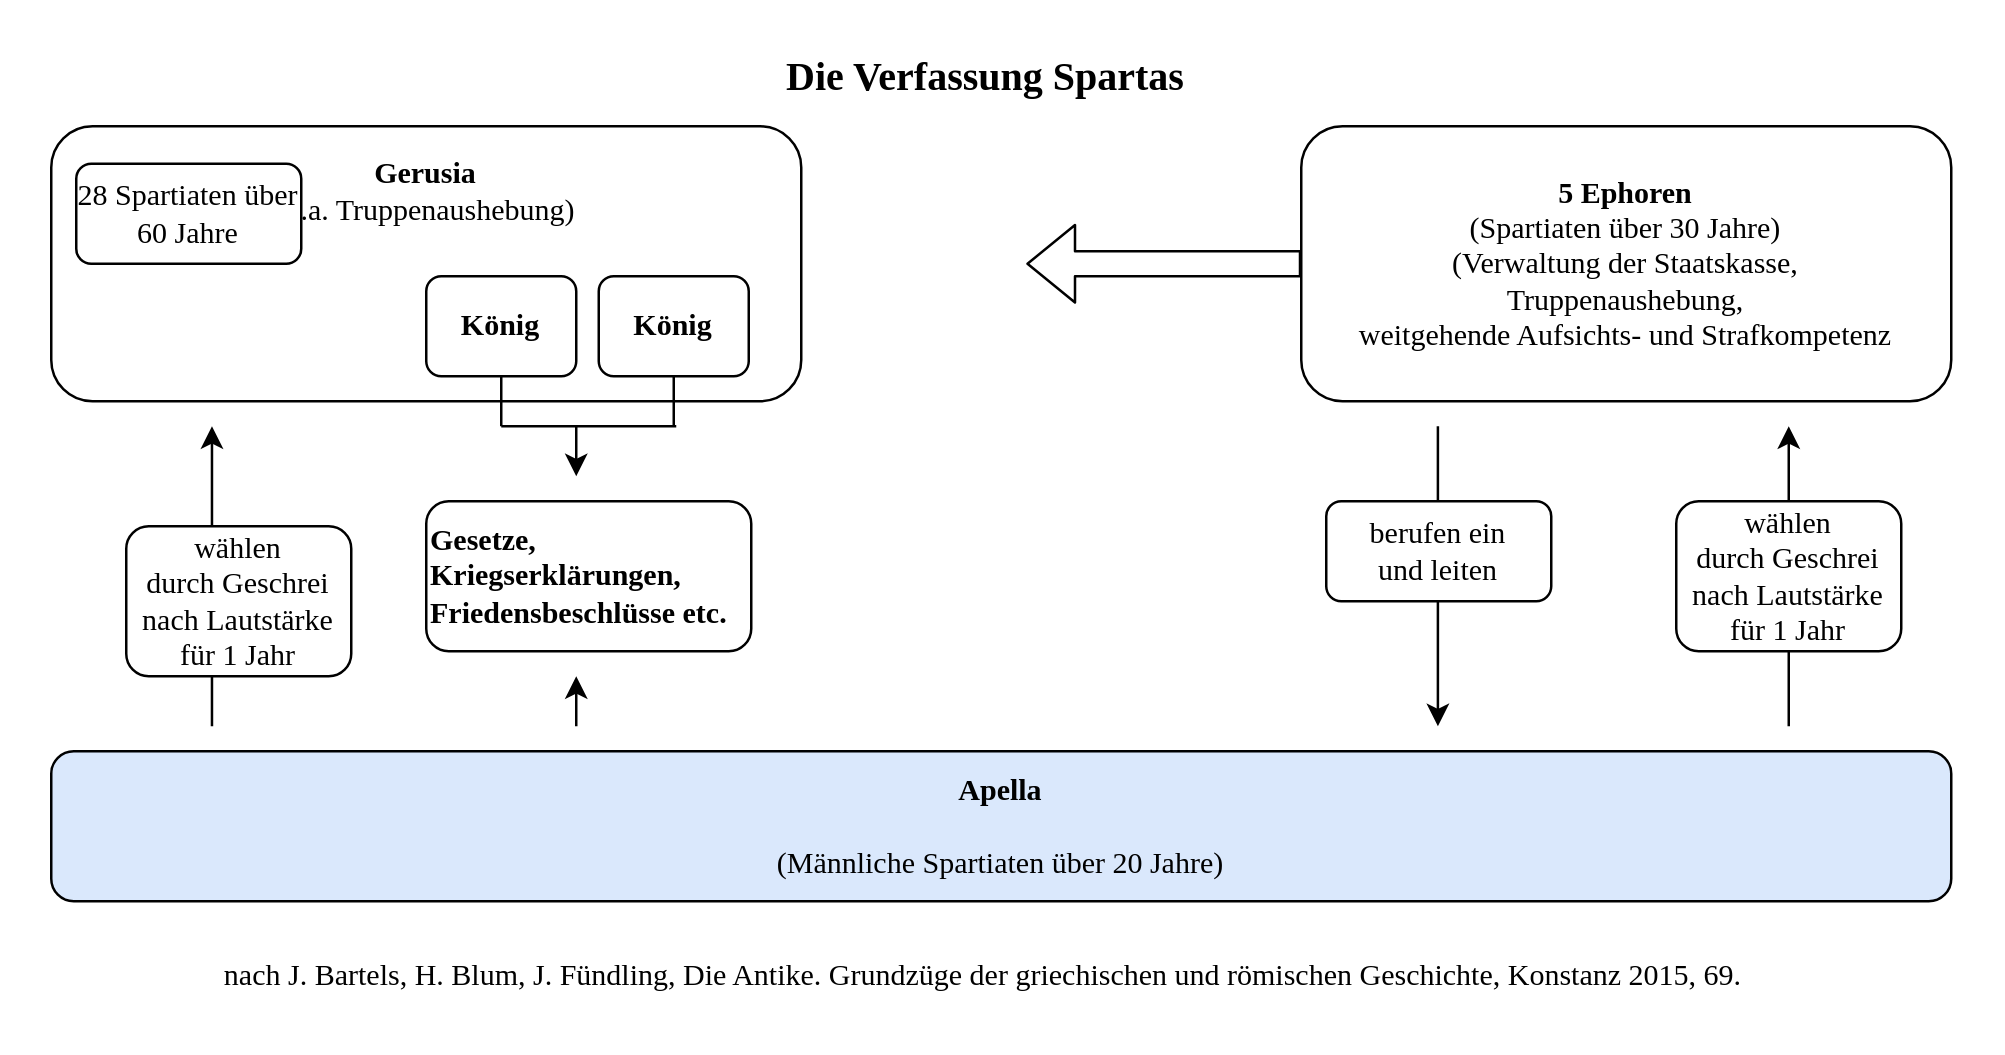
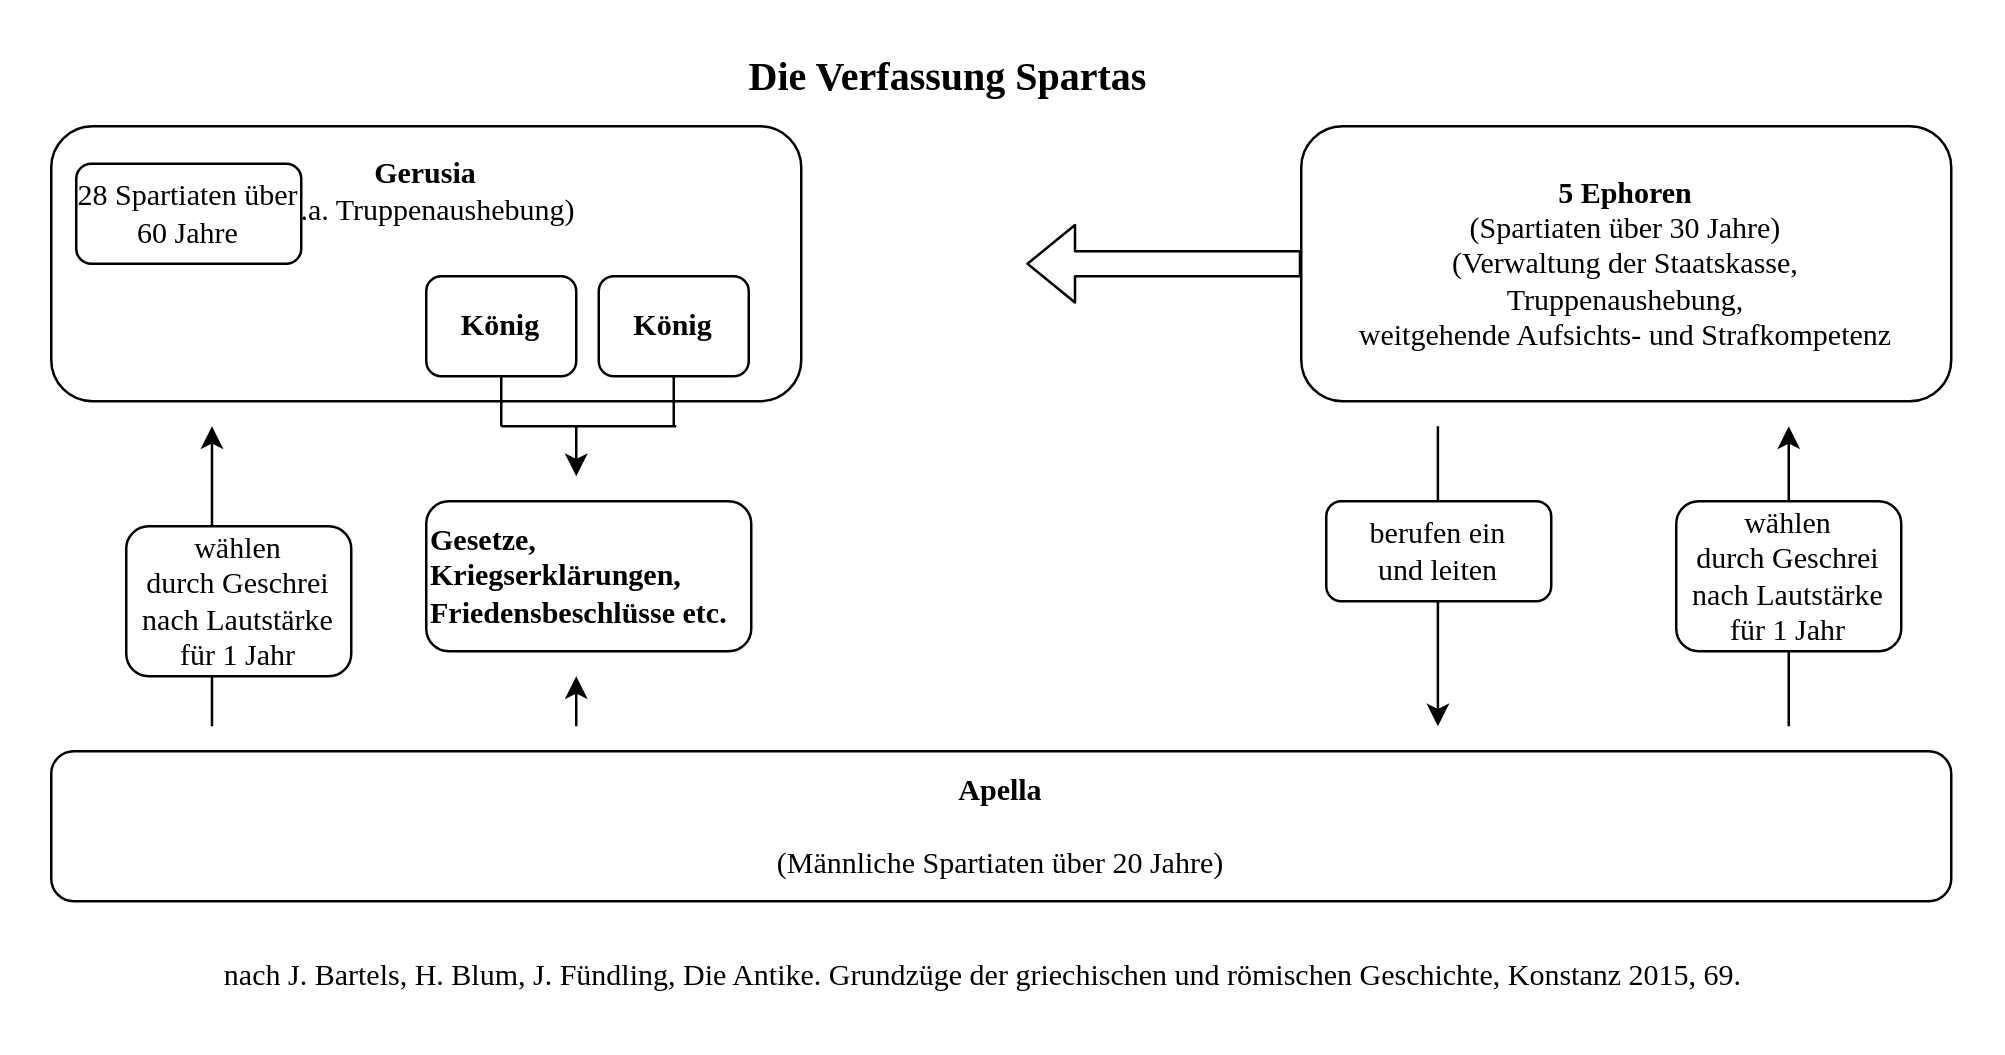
node "Die Verfassung Spartas": moved (986, 76) -> (949, 76)
node "Apella (Männliche Spartiaten über 20 Jahre)": fillcolor #dae8fc -> #ffffff
